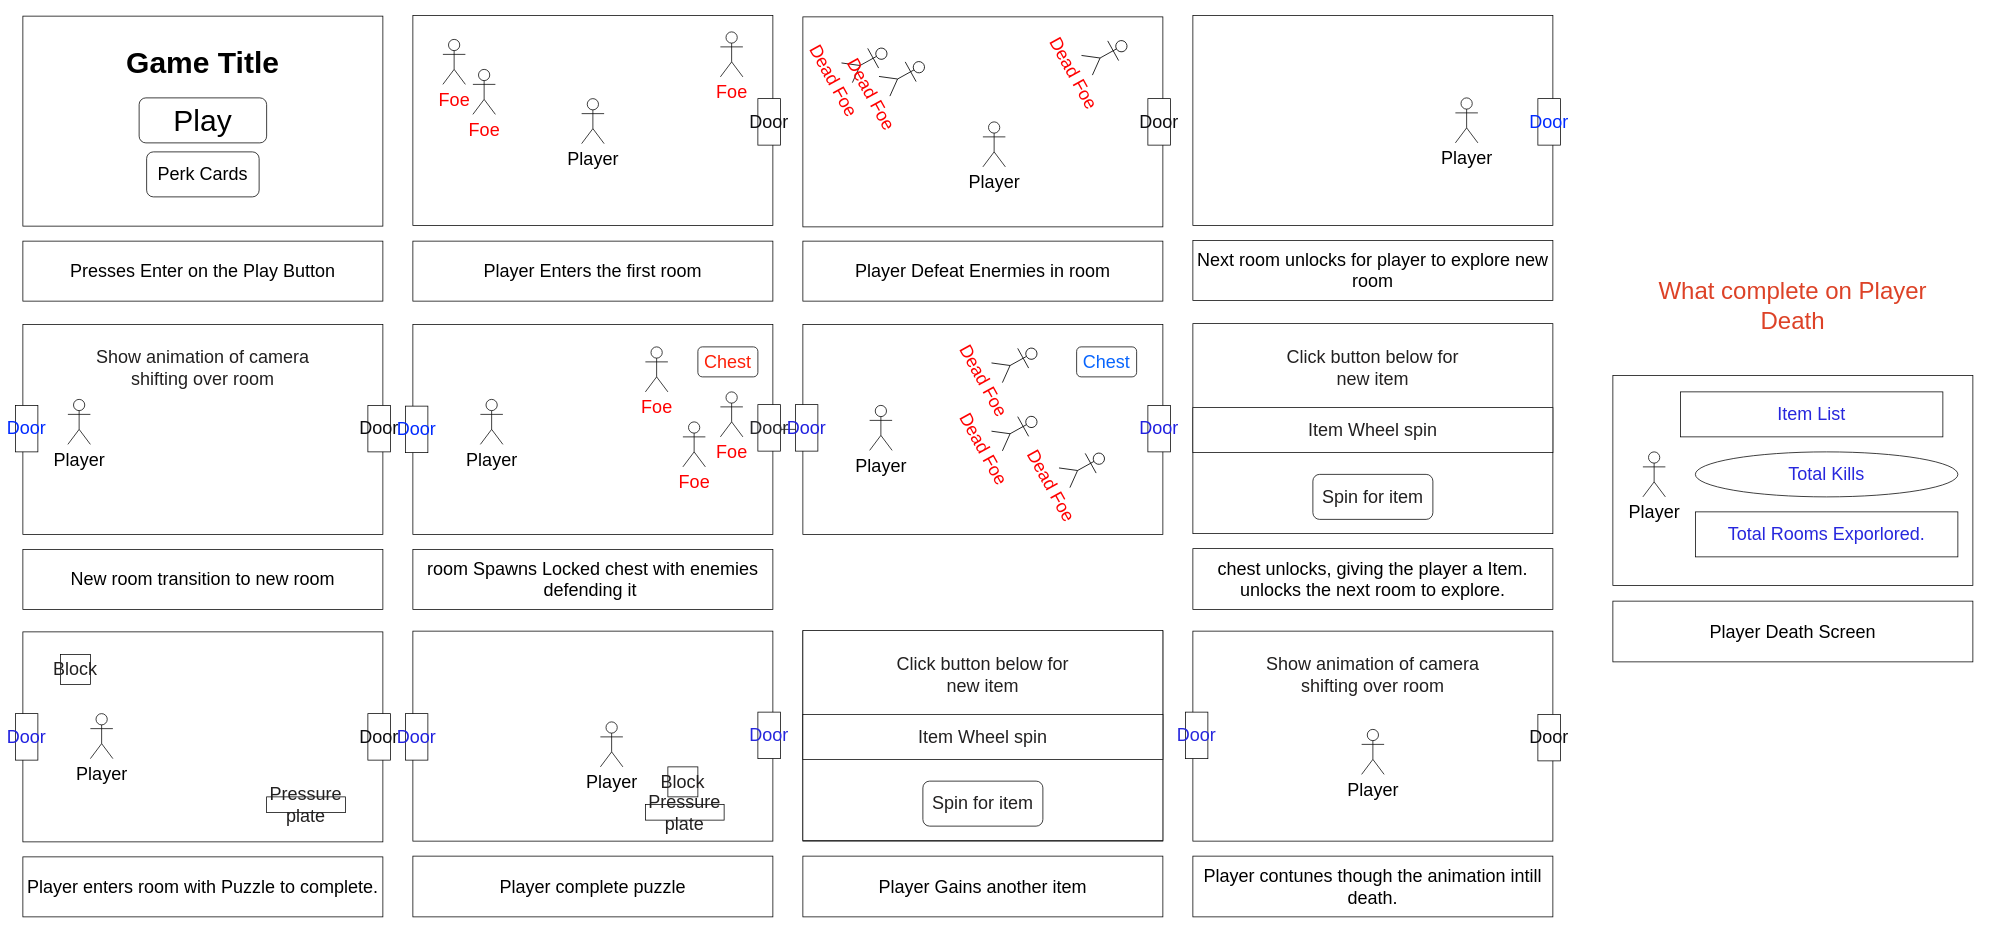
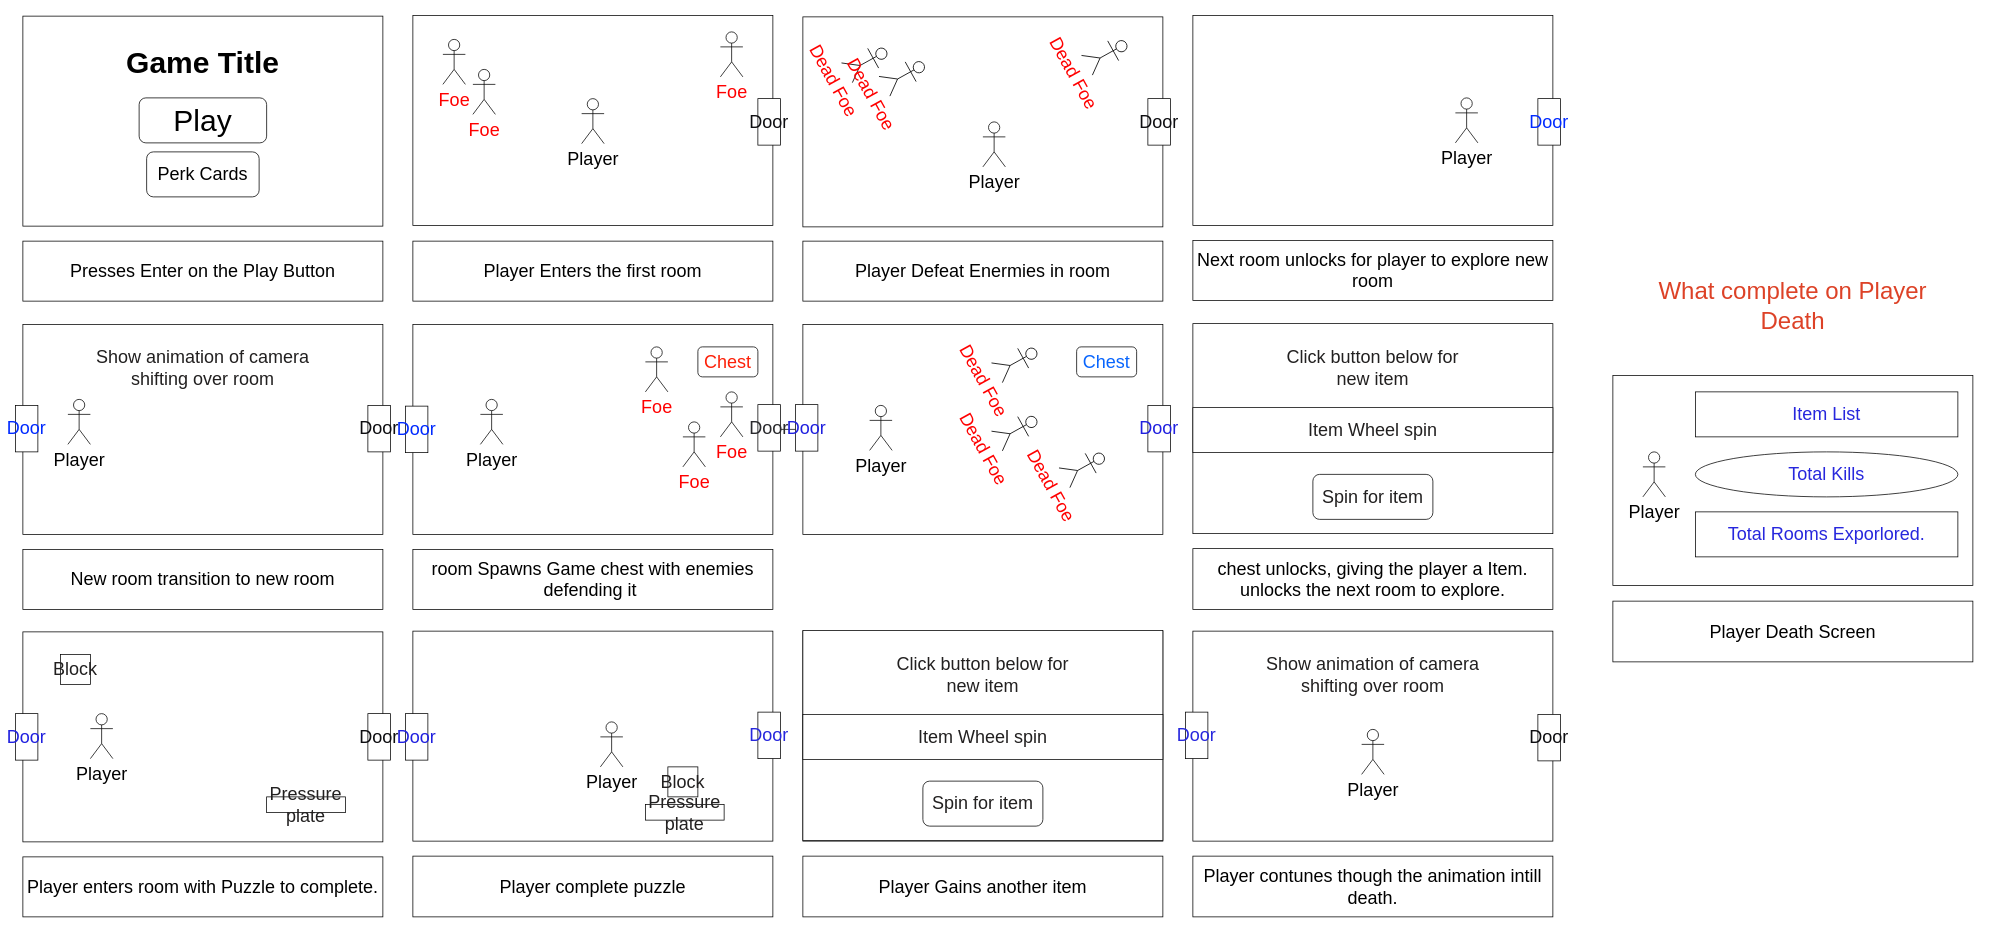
node "Item List": moved (1812, 414) -> (1827, 414)
node "room Spawns Locked chest with enemies defending it": label "room Spawns Locked chest with enemies defending it" -> "room Spawns Game chest with enemies defending it"
